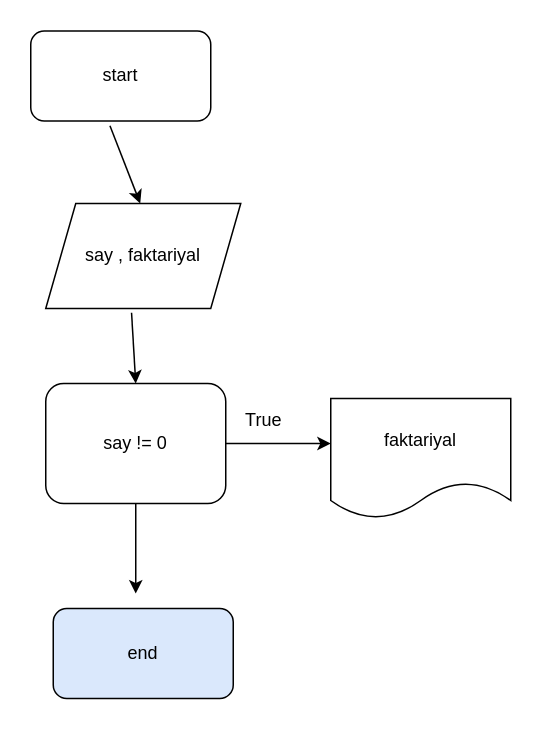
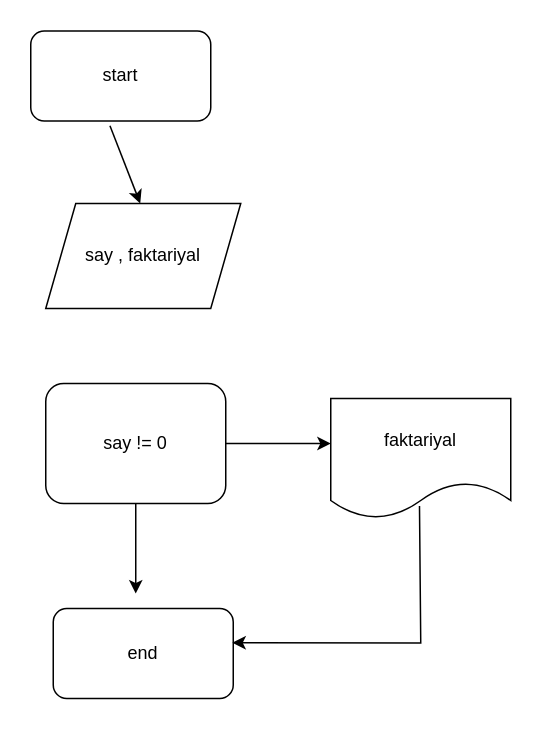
edge "say , faktariyal" -> "say != 0": removed
node "True": removed
edge "faktariyal" -> "end": added
node "end": fillcolor #dae8fc -> #ffffff
